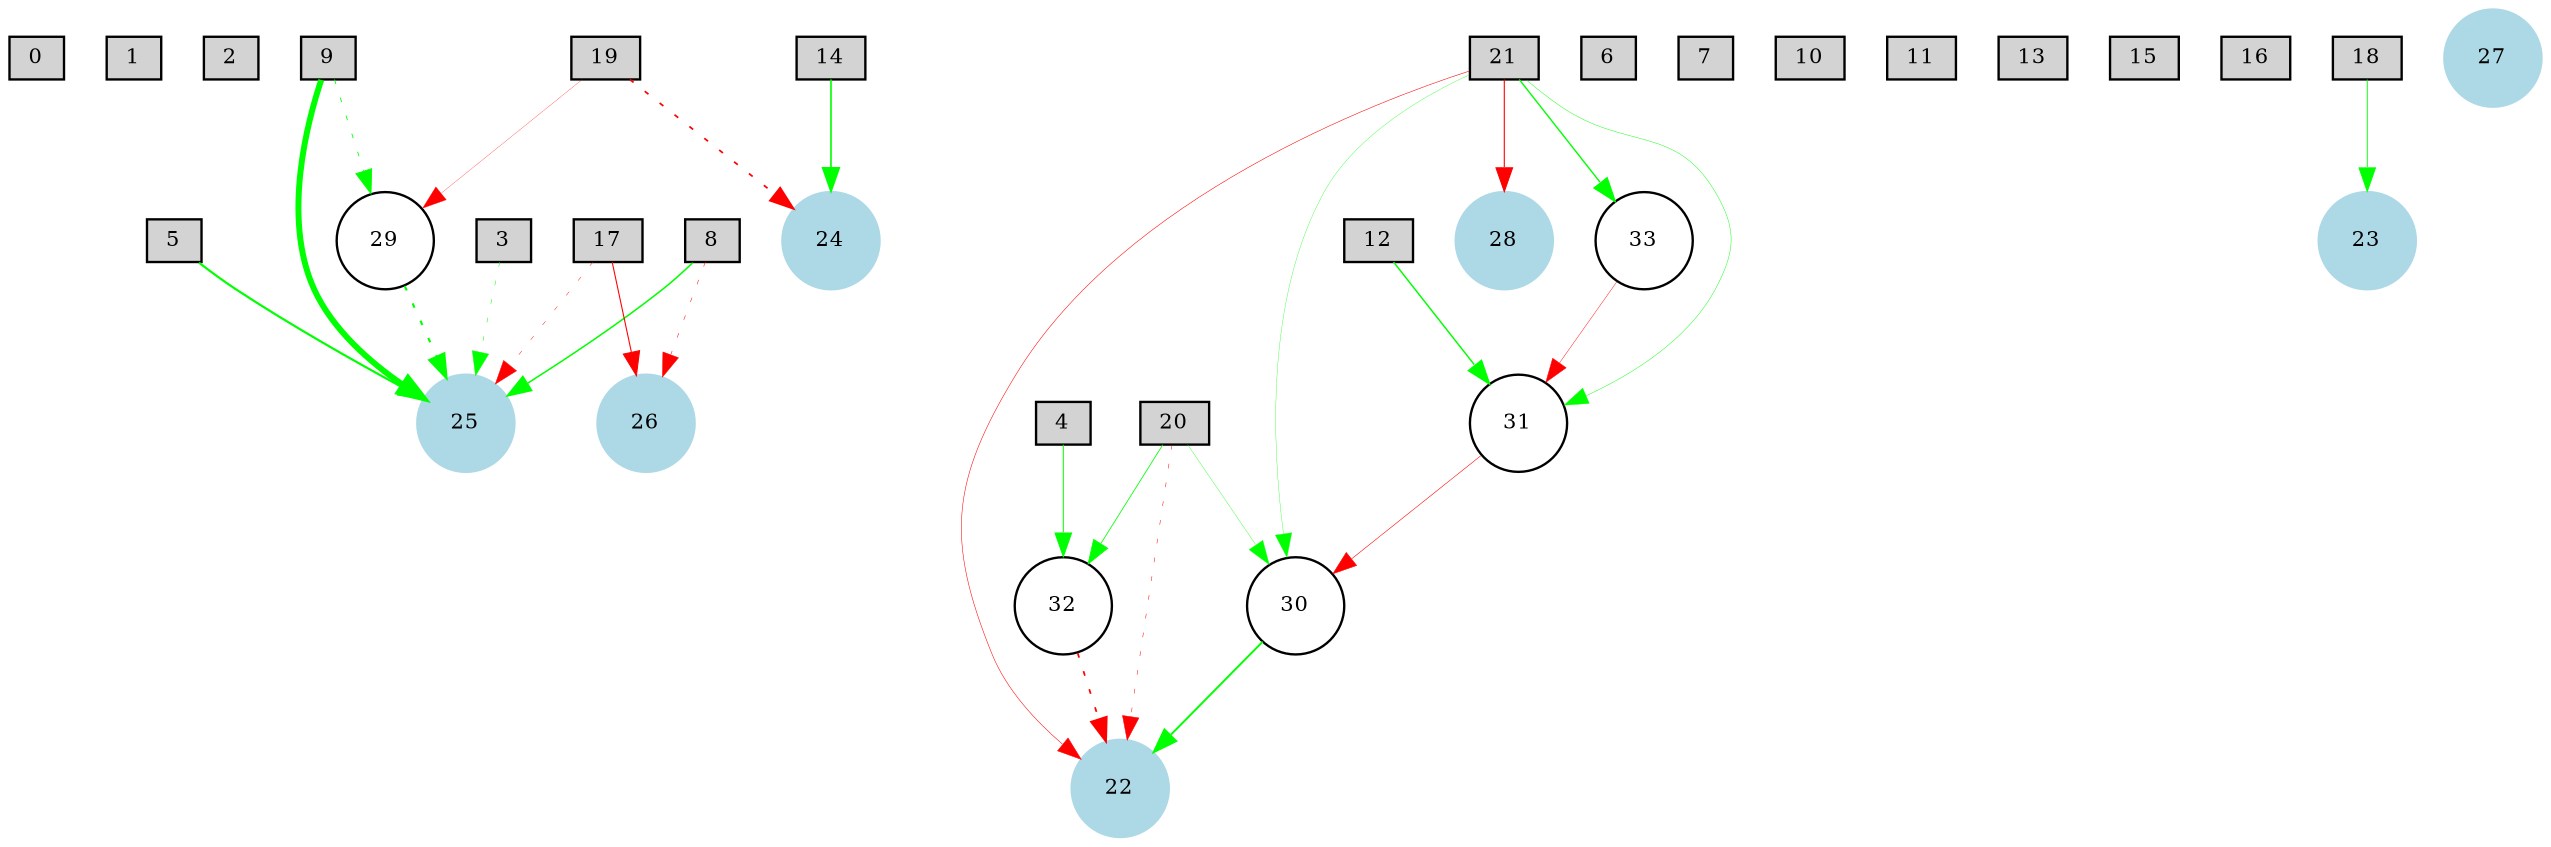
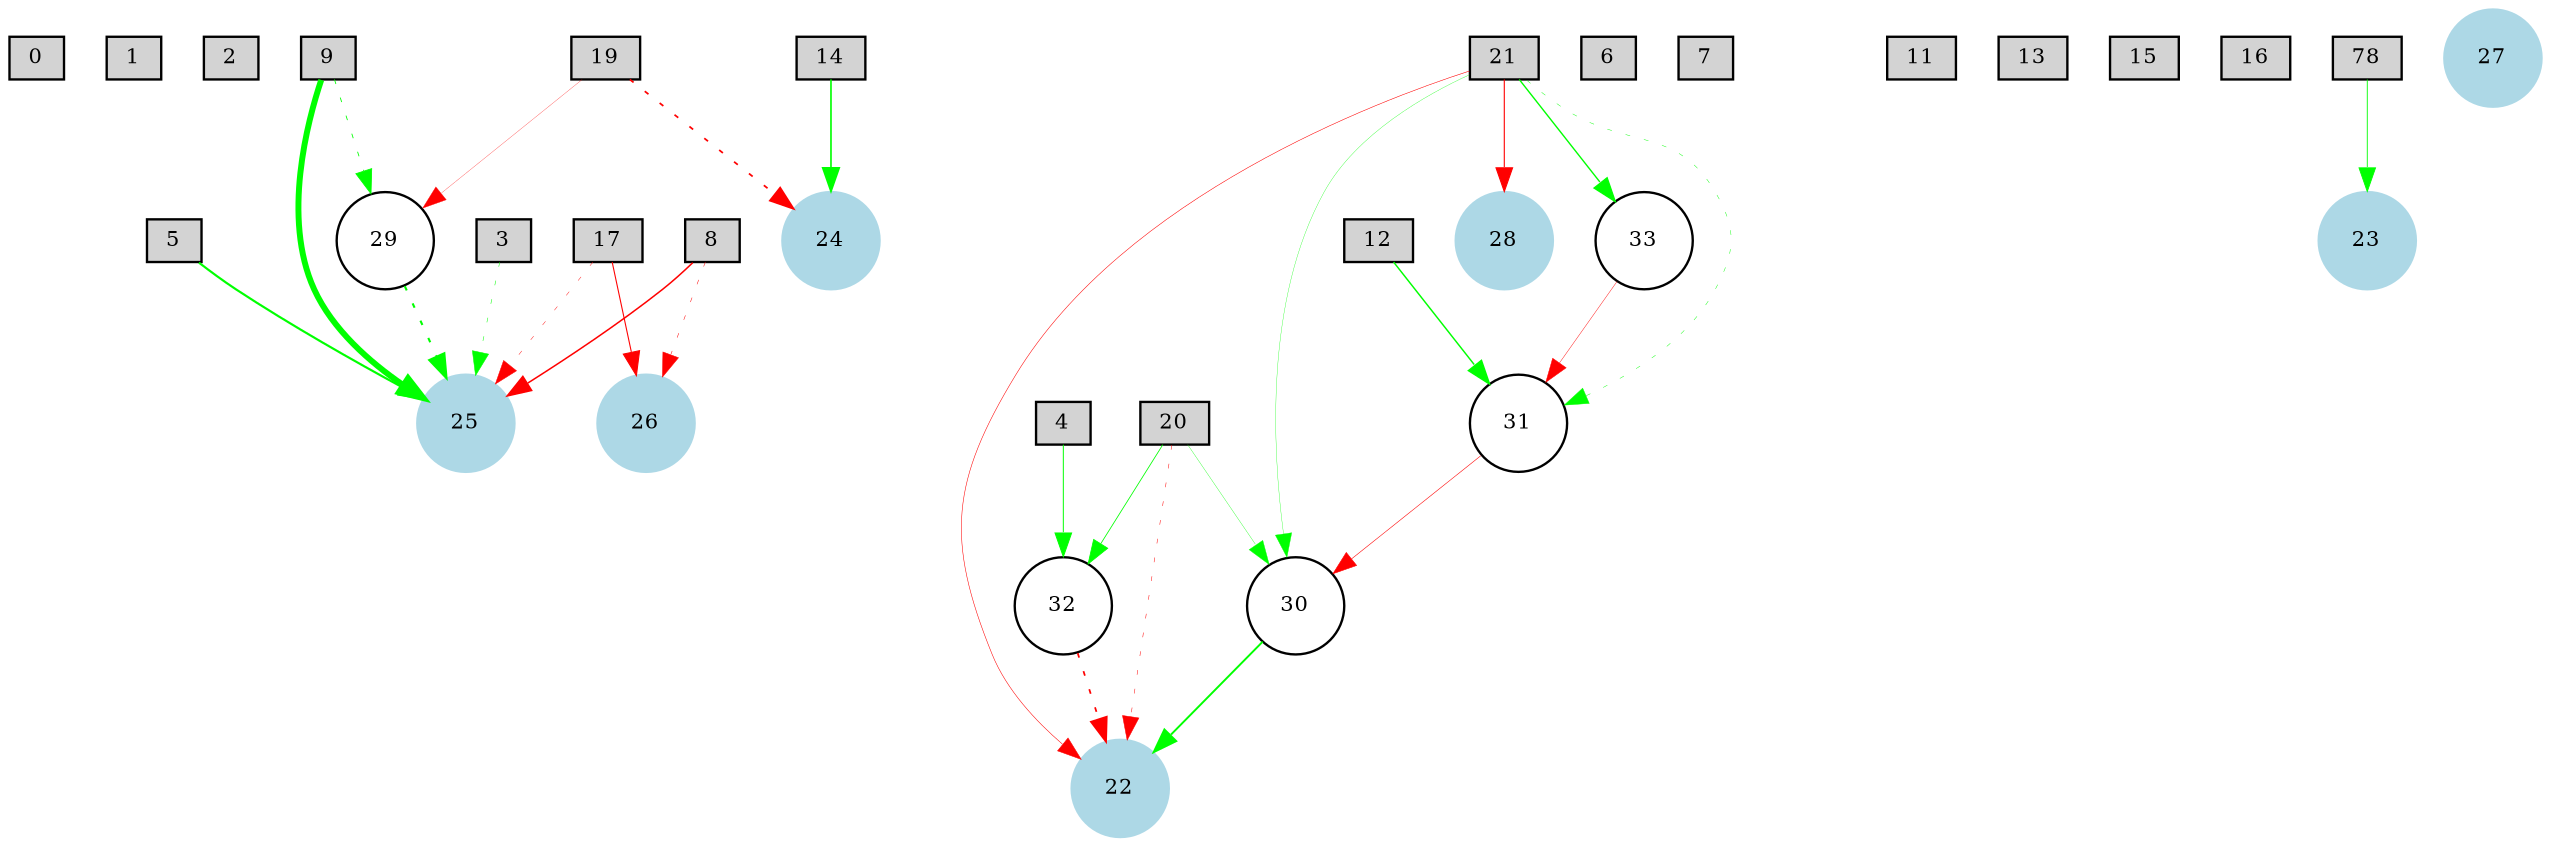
node "10": removed
node "18": label "18" -> "78"
edge "21" -> "31": style solid -> dotted
edge "8" -> "25": color green -> red
